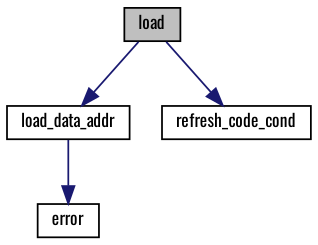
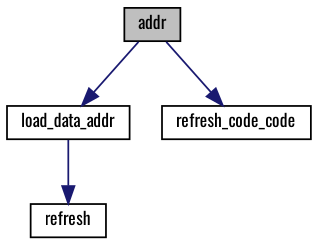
node "load": label "load" -> "addr"
node "refresh_code_cond": label "refresh_code_cond" -> "refresh_code_code"
node "error": label "error" -> "refresh"
